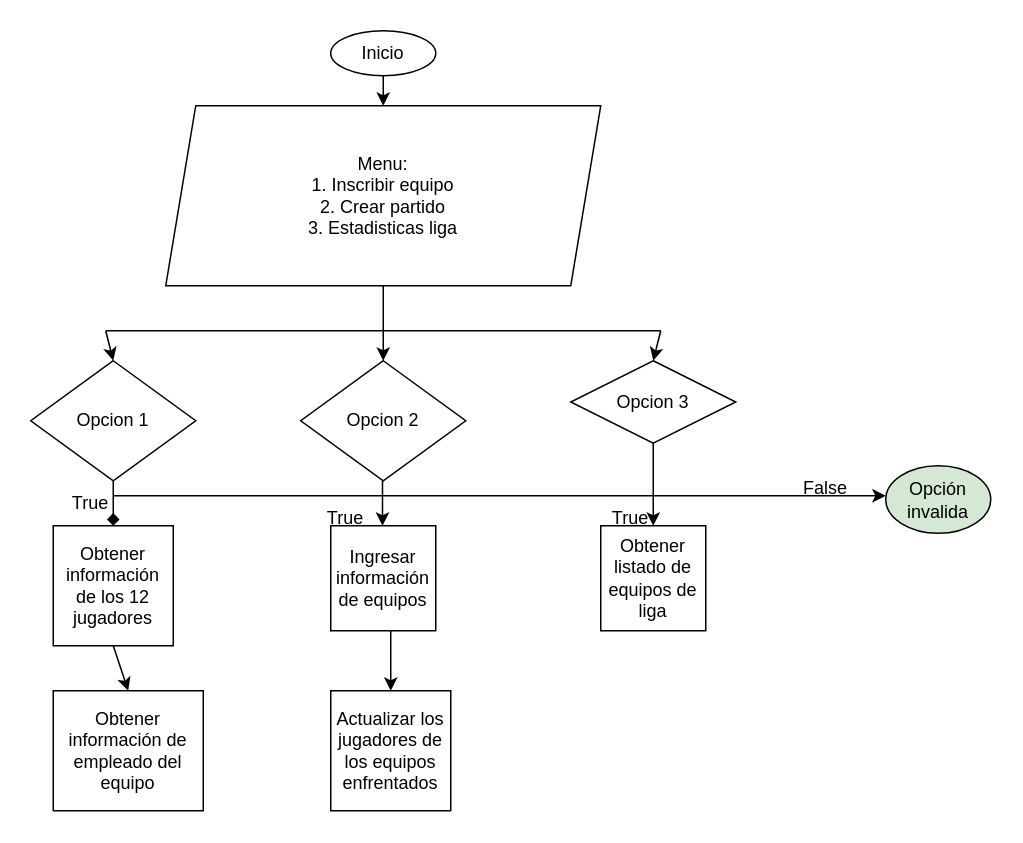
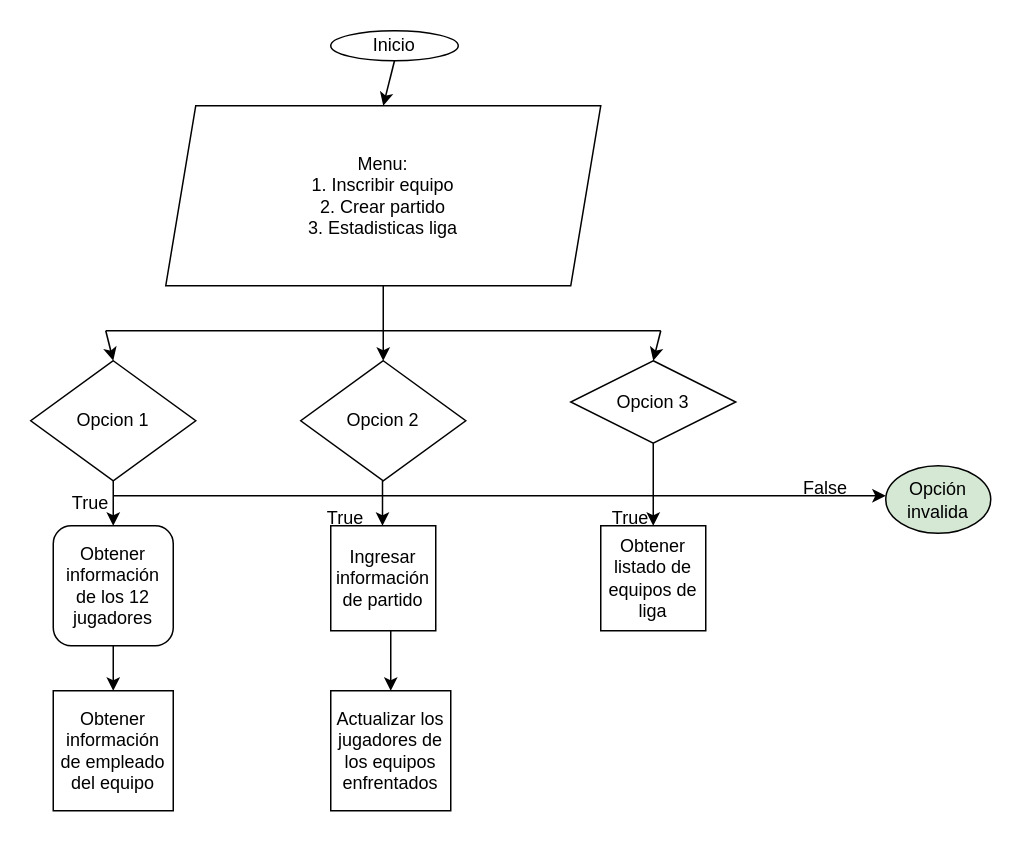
node "Inicio": size 105x45 -> 128x30
edge "Opcion 1" -> "Obtener información de los 12 jugadores": arrowhead diamond -> classic
node "Ingresar información de equipos": label "Ingresar información de equipos" -> "Ingresar información de partido"
node "Obtener información de los 12 jugadores": shape rectangle -> rounded rectangle
node "Obtener información de empleado del equipo": size 150x120 -> 120x120
